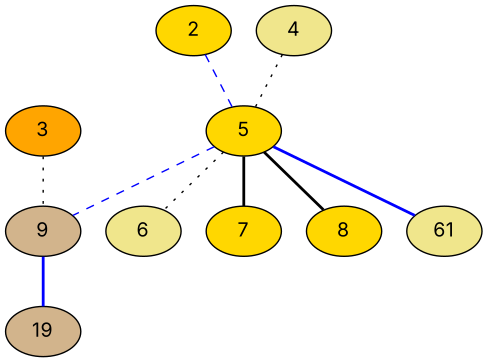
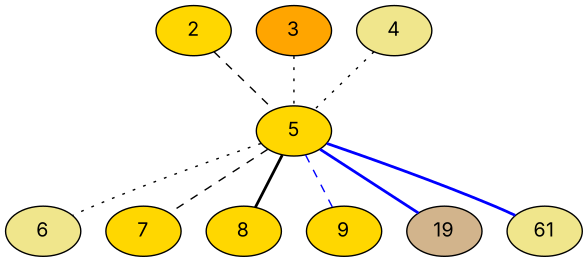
edge "2" -- "5": color blue -> black
edge "3" -- "9": now "3" -- "5"
edge "5" -- "7": style bold -> dashed
node "9": fillcolor tan -> gold
edge "9" -- "19": now "5" -- "19"
